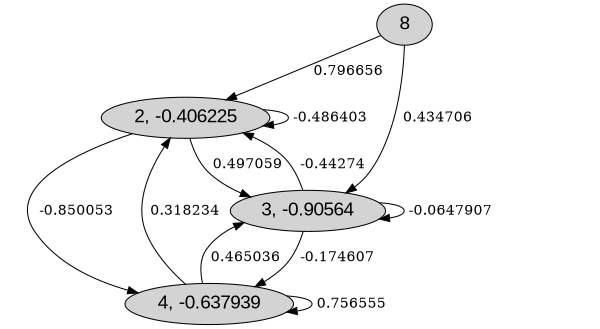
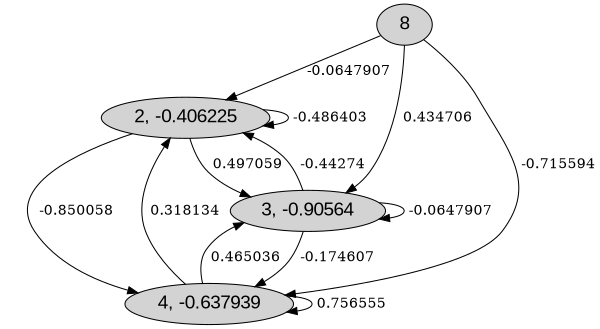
edge "8" -> "2, -0.406225": label " 0.796656" -> " -0.0647907"
edge "2, -0.406225" -> "4, -0.637939": label " -0.850053" -> " -0.850058"
edge "4, -0.637939" -> "2, -0.406225": label " 0.318234" -> " 0.318134"
edge "8" -> "4, -0.637939": added, label "-0.715594"
